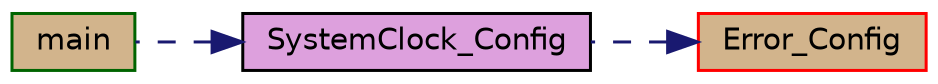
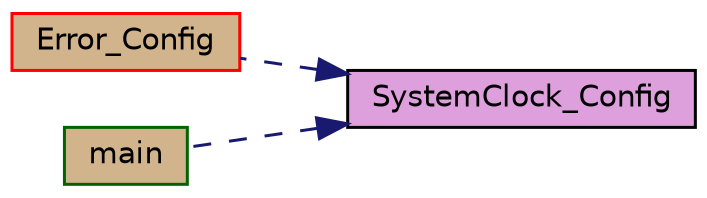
edge "SystemClock_Config" -> "Error_Config": reversed
